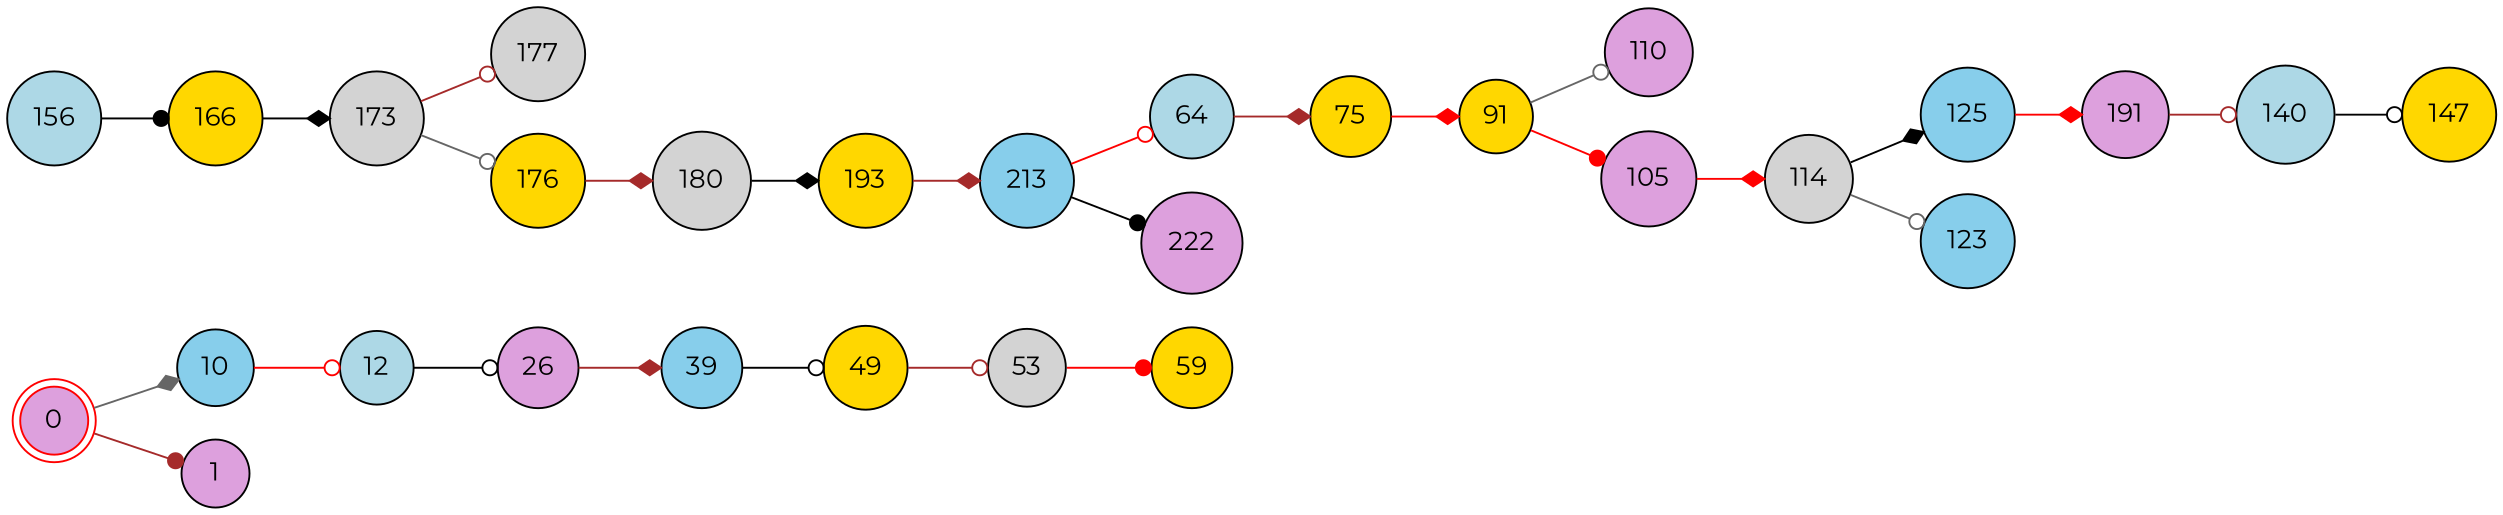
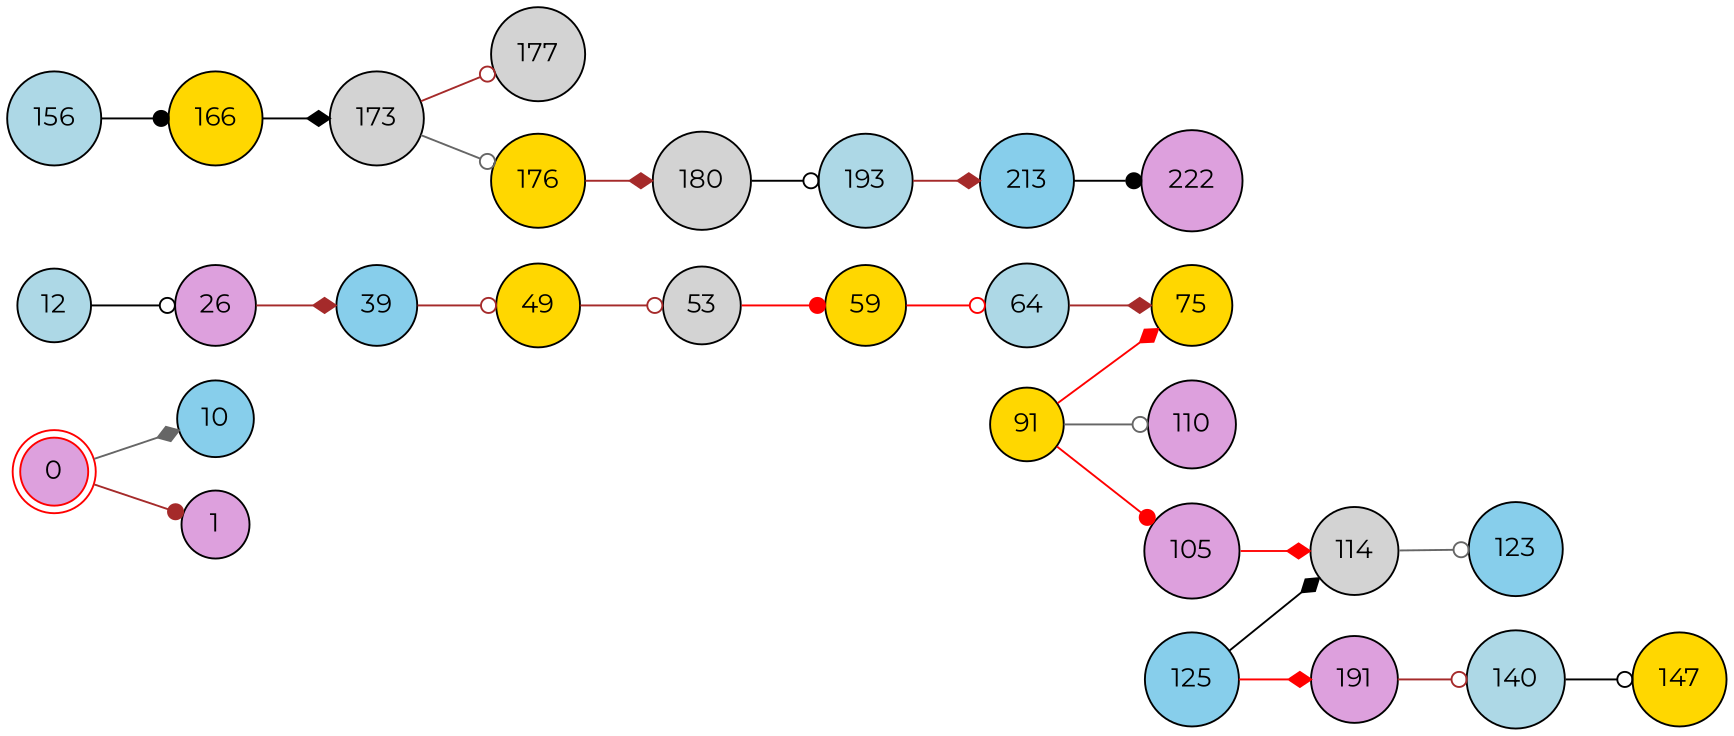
edge "75" -> "91": reversed
edge "213" -> "64": now "59" -> "64"
edge "114" -> "125": reversed
edge "180" -> "193": arrowhead diamond -> odot
node "193": fillcolor gold -> lightblue
edge "10" -> "12": removed
edge "39" -> "49": color black -> brown
